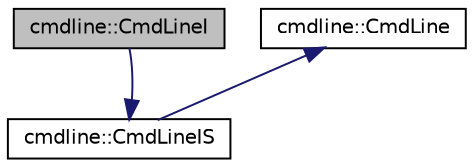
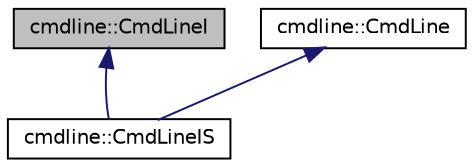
edge "cmdline::CmdLineI" -> "cmdline::CmdLineIS": reversed
